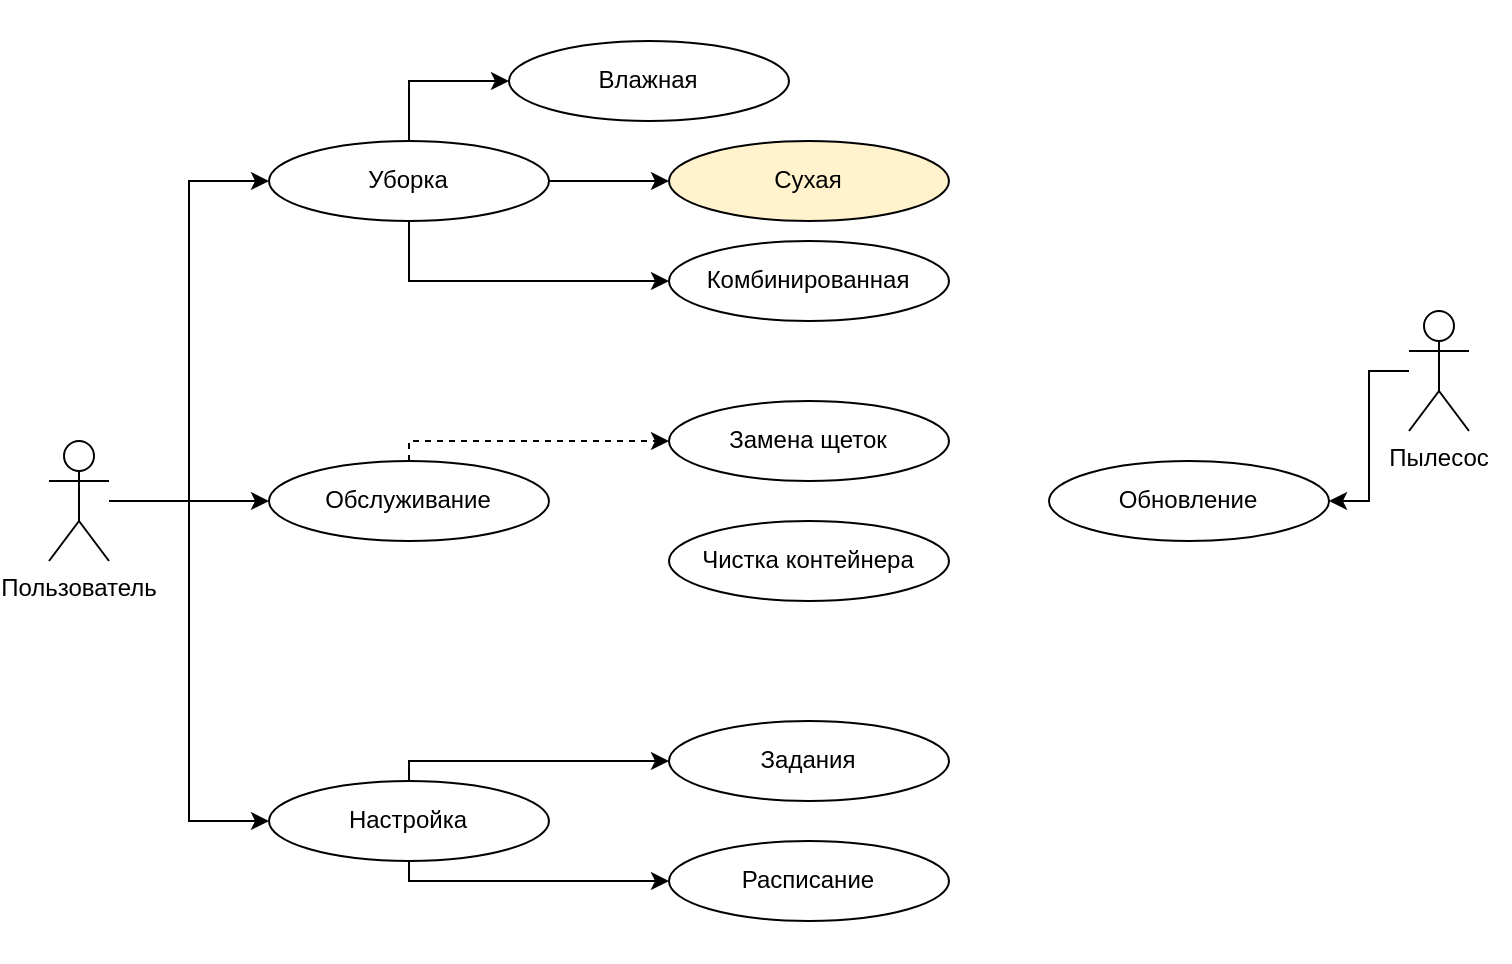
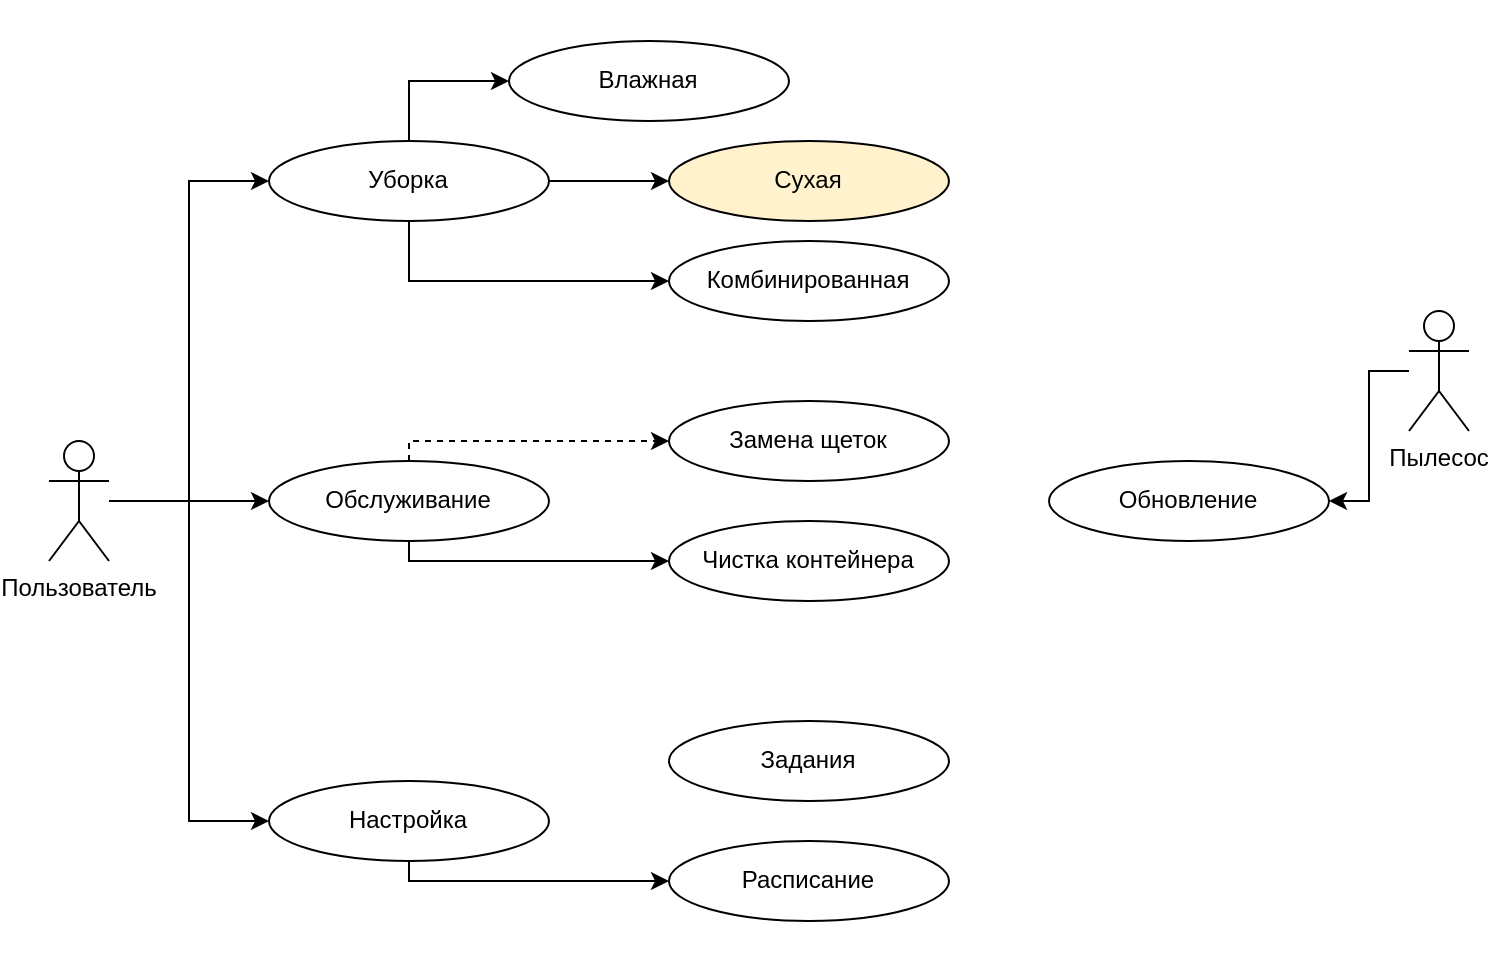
edge "Обслуживание" -> "Чистка контейнера": added
edge "Настройка" -> "Задания": removed
